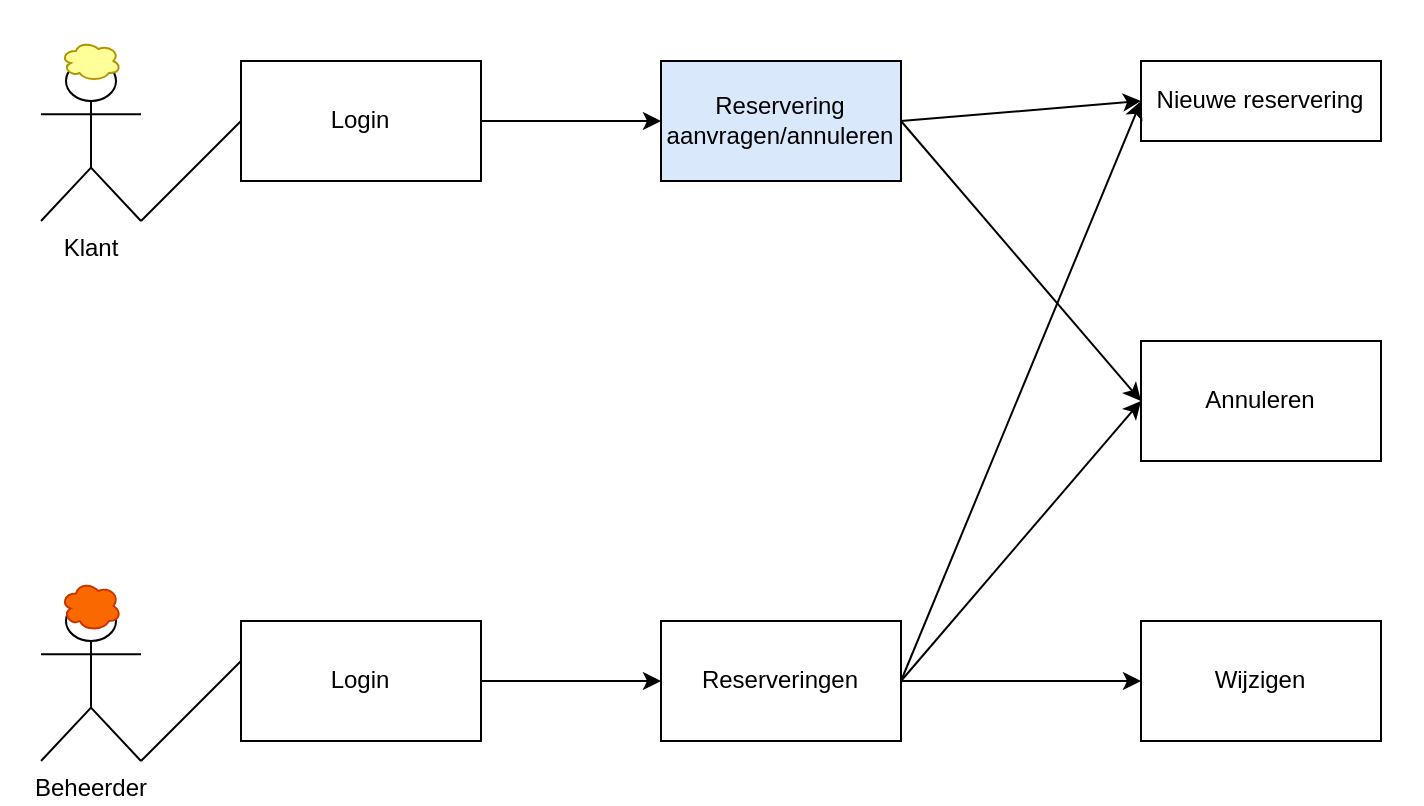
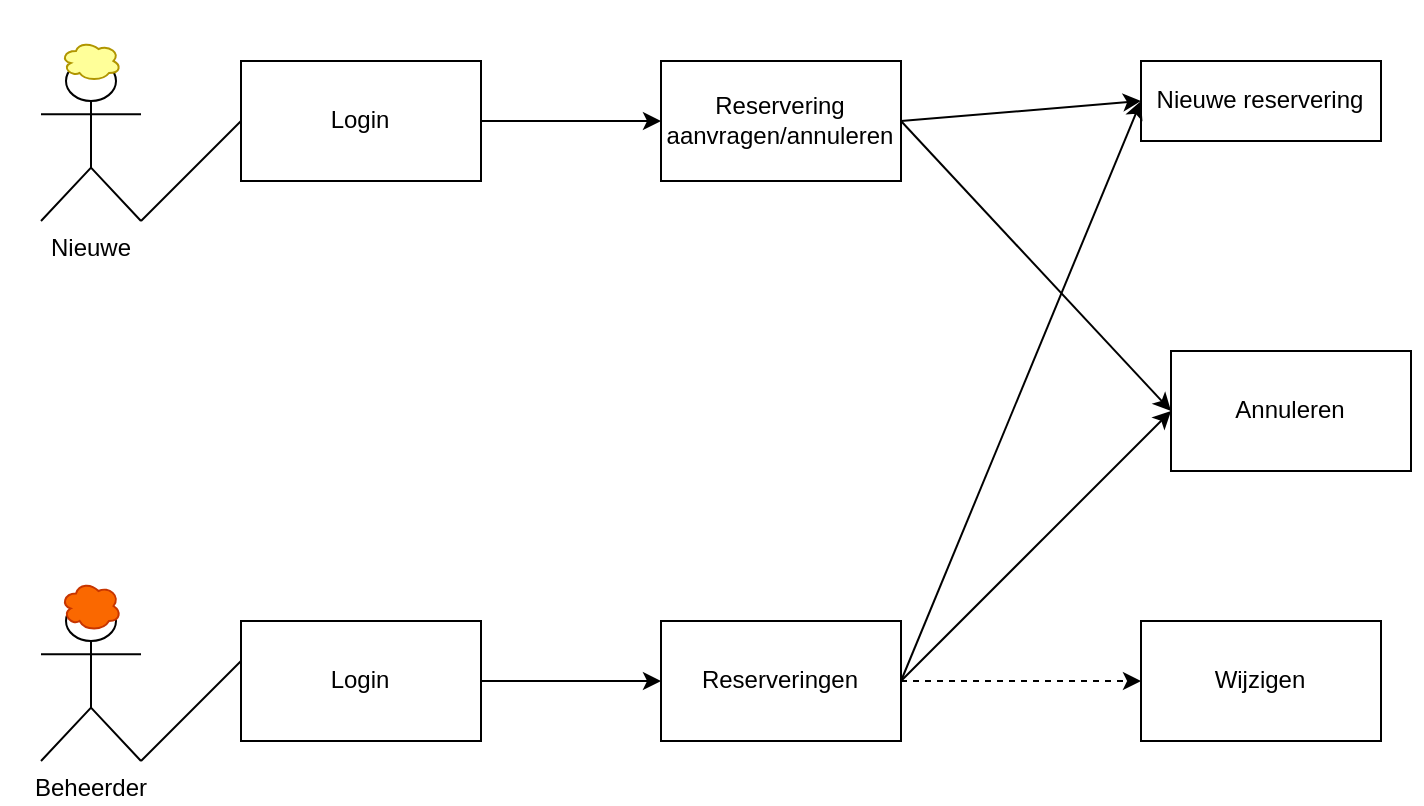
node "Reservering aanvragen/annuleren": fillcolor #dae8fc -> #ffffff
node "Klant": label "Klant" -> "Nieuwe"
node "Annuleren": moved (1261, 401) -> (1291, 411)
edge "Reserveringen" -> "Wijzigen": style solid -> dashed
